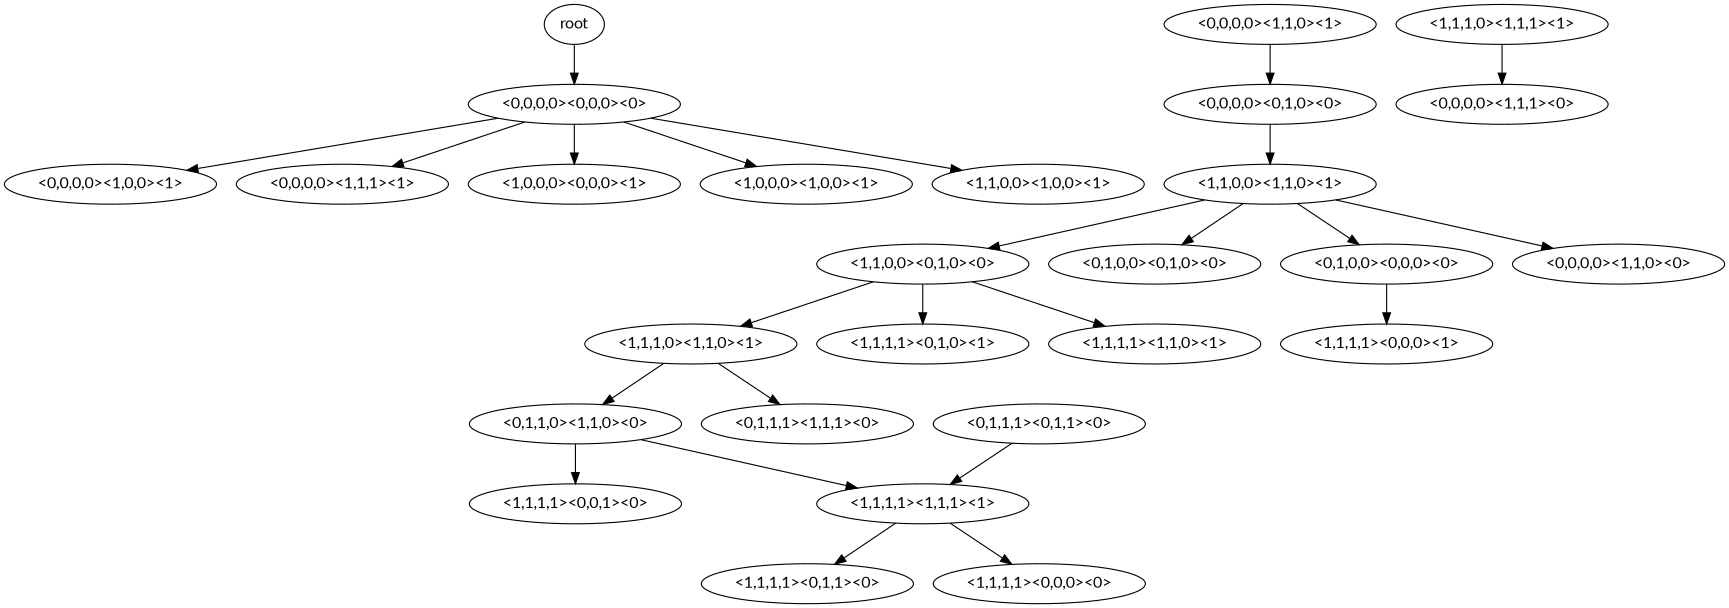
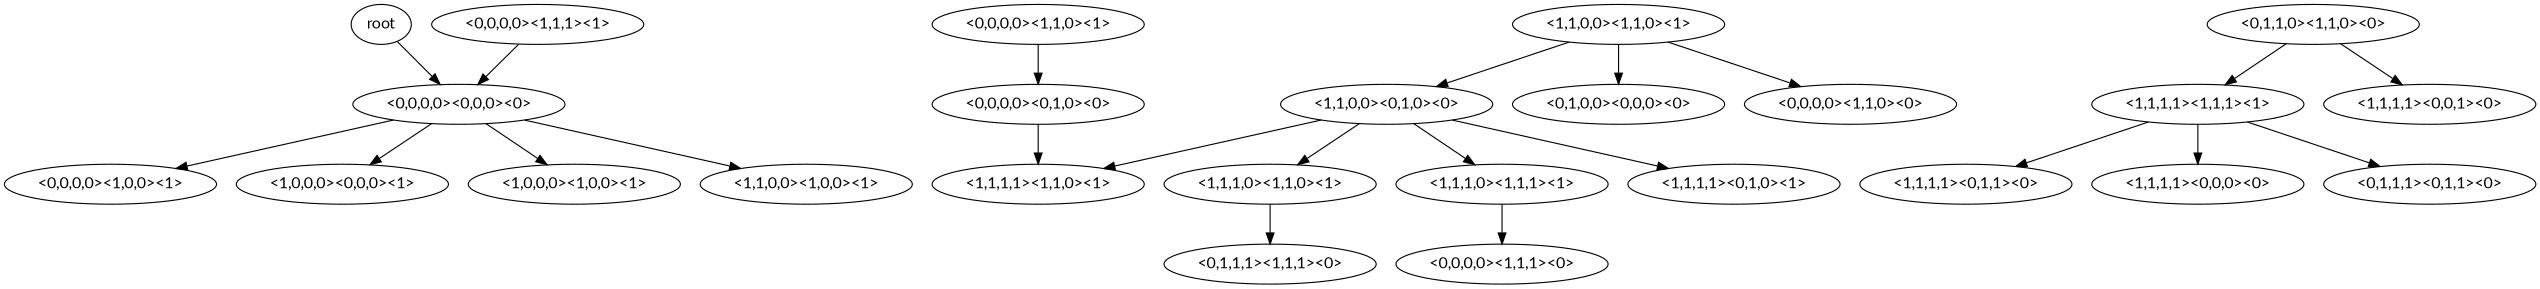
edge "<0,0,0,0><0,1,0><0>" -> "<1,1,0,0><1,1,0><1>": now "<0,0,0,0><0,1,0><0>" -> "<1,1,1,1><1,1,0><1>"
edge "<1,1,0,0><0,1,0><0>" -> "<1,1,1,0><1,1,1><1>": added
edge "<0,0,0,0><0,0,0><0>" -> "<0,0,0,0><1,1,1><1>": reversed
node "<0,1,0,0><0,1,0><0>": removed
node "<1,1,1,1><0,0,0><1>": removed
edge "<1,1,1,0><1,1,0><1>" -> "<0,1,1,0><1,1,0><0>": removed
edge "<0,1,1,1><0,1,1><0>" -> "<1,1,1,1><1,1,1><1>": reversed
